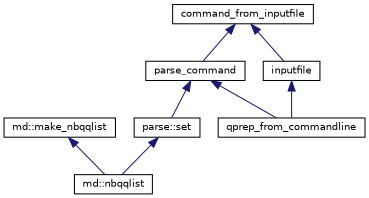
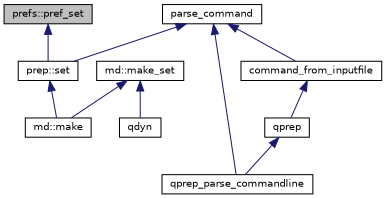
node "prefs::pref_set": added
edge "parse_command" -> "command_from_inputfile": reversed
node "inputfile": label "inputfile" -> "qprep"
node "md::make_nbqqlist": label "md::make_nbqqlist" -> "md::make_set"
node "qdyn": added
node "parse::set": label "parse::set" -> "prep::set"
node "qprep_from_commandline": label "qprep_from_commandline" -> "qprep_parse_commandline"
node "md::nbqqlist": label "md::nbqqlist" -> "md::make"
